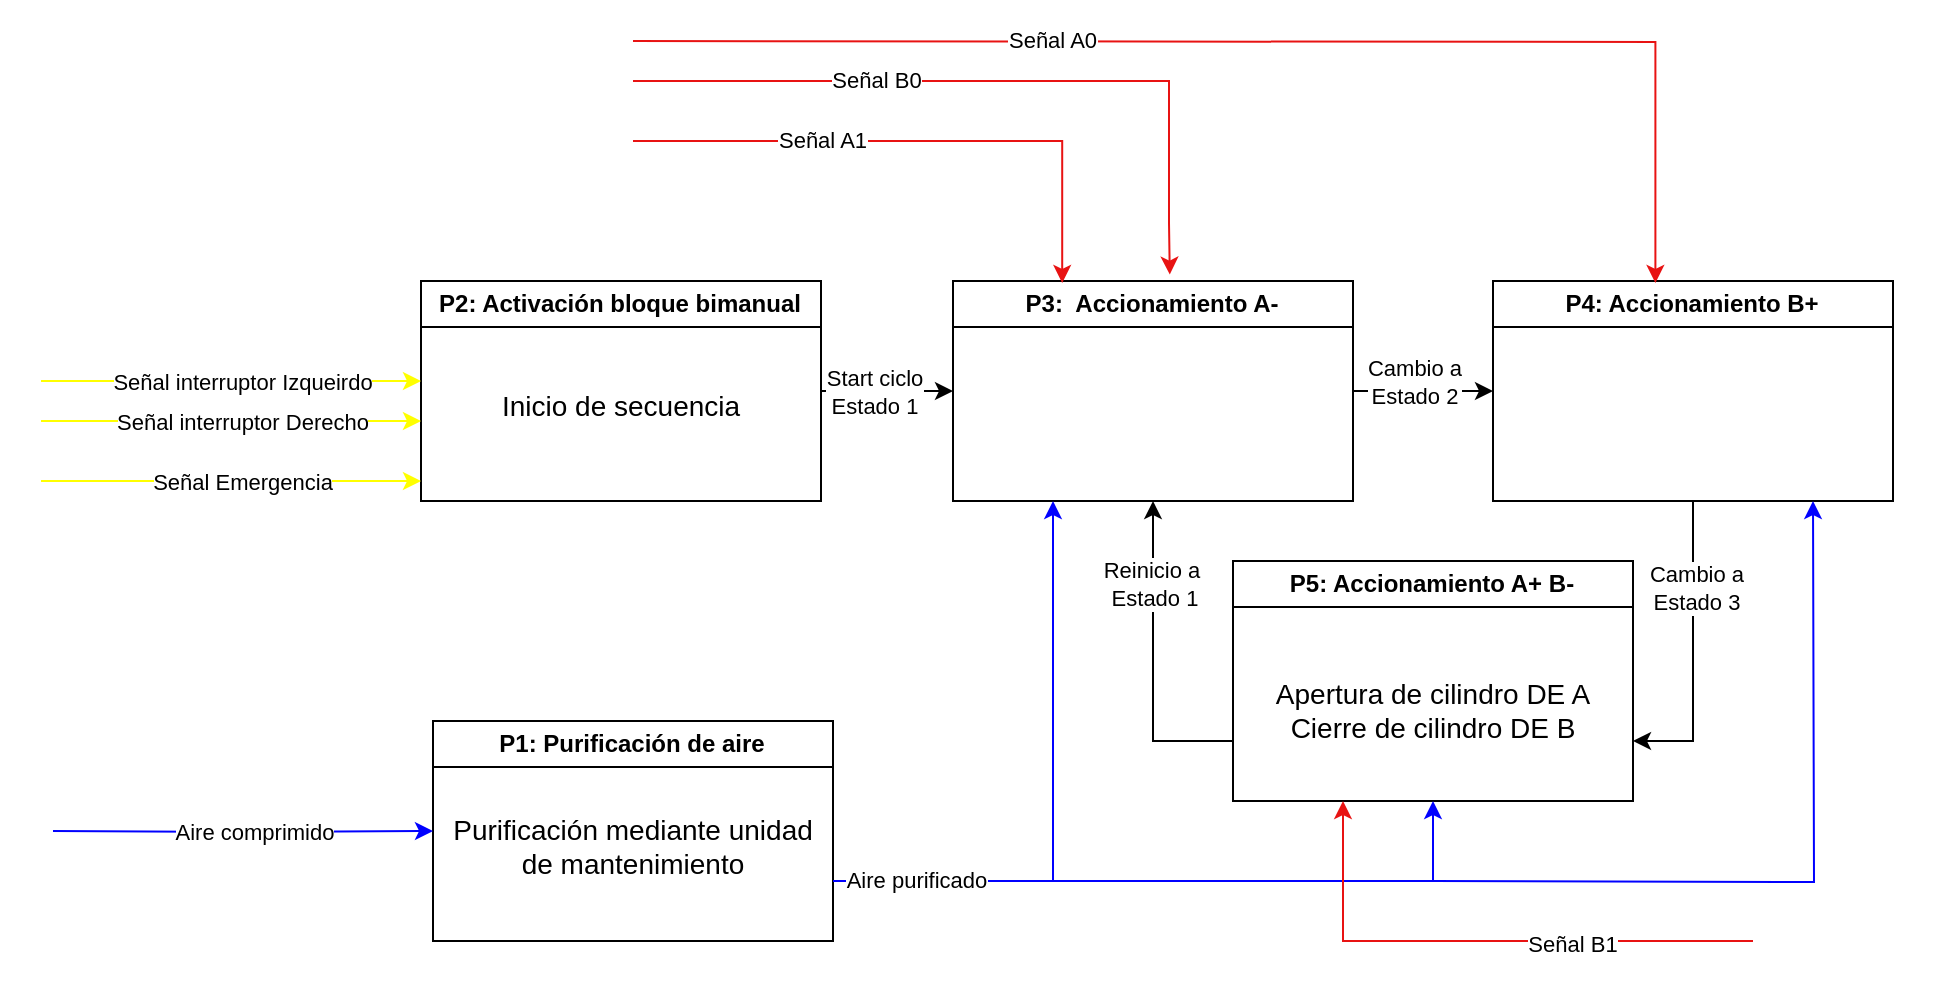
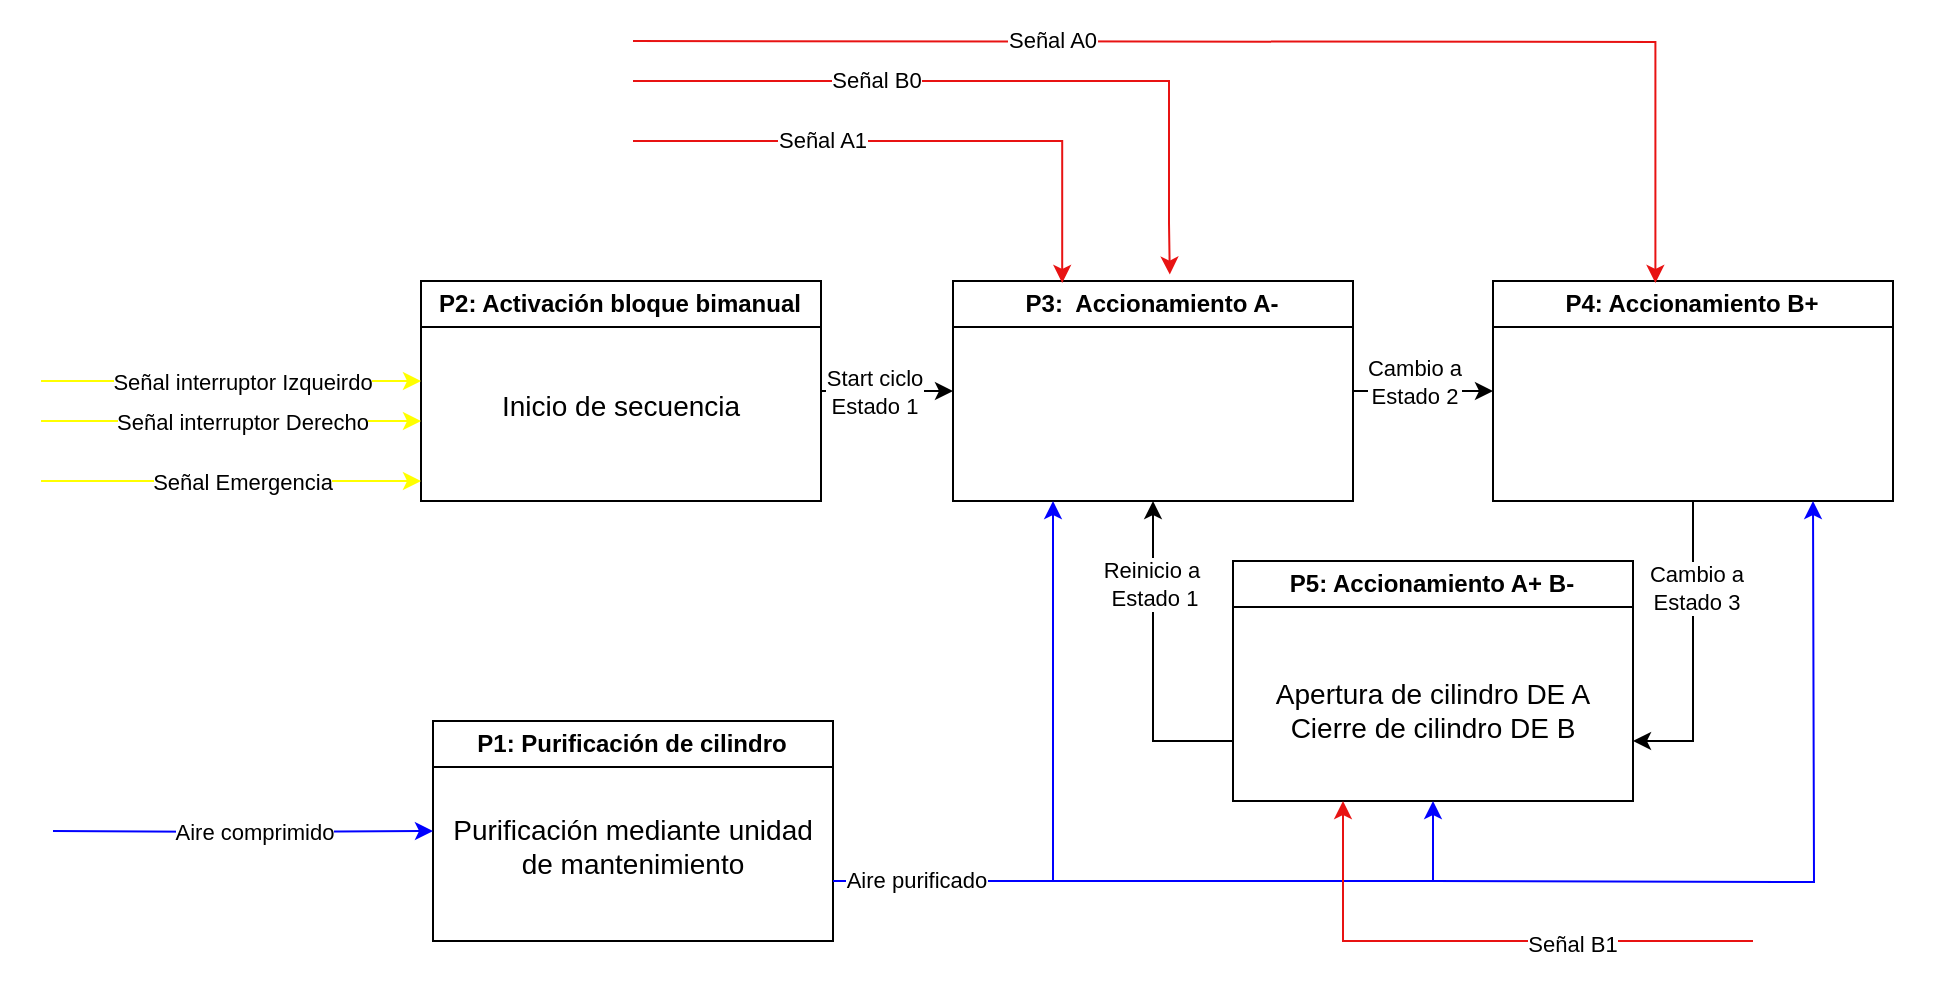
node "P1: Purificación de aire": label "P1: Purificación de aire" -> "P1: Purificación de cilindro"
